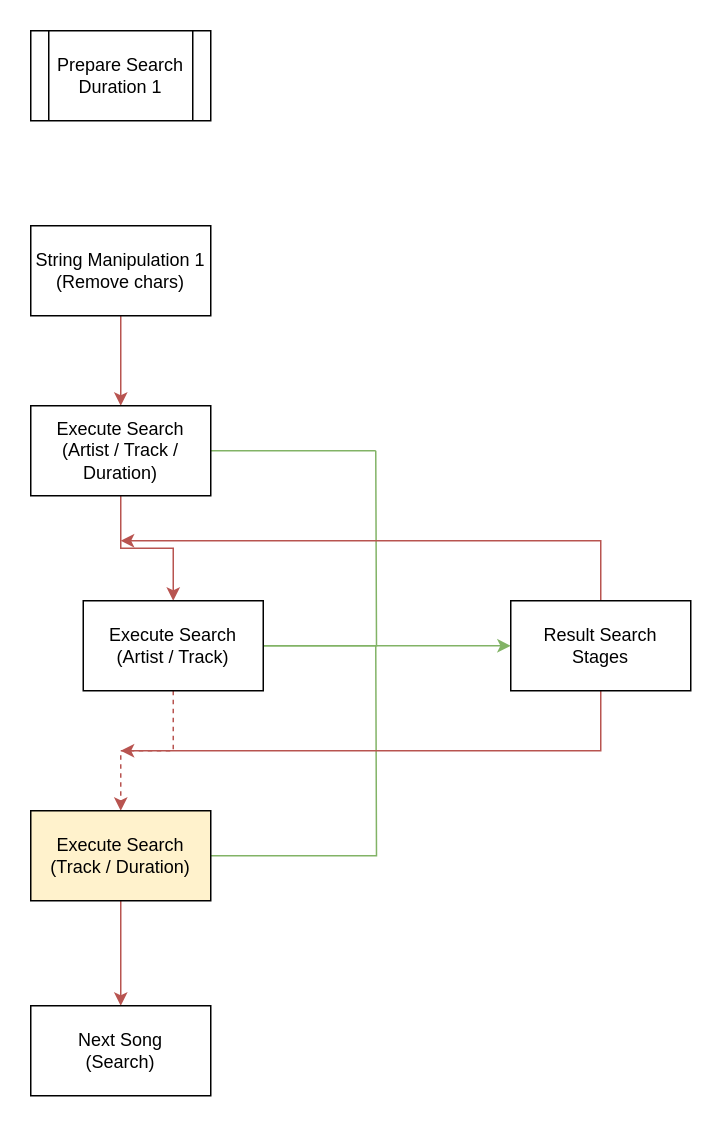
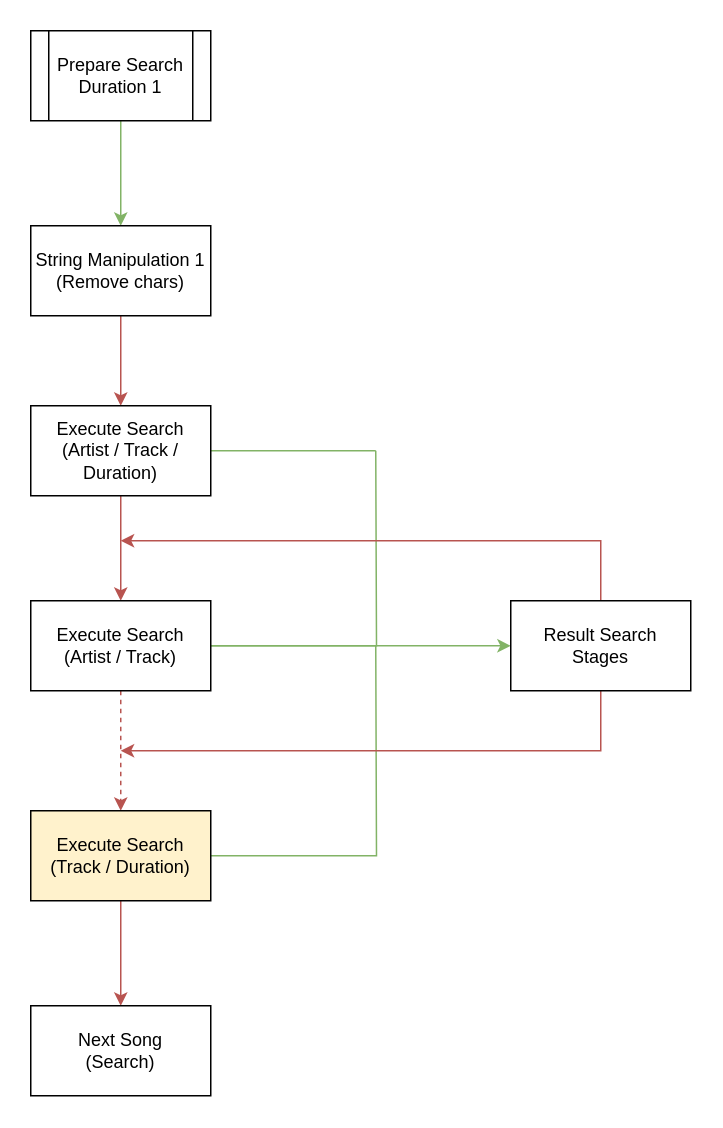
edge "Prepare Search Duration 1" -> "String Manipulation 1 (Remove chars)": added
node "Execute Search (Artist / Track)": moved (173, 646) -> (121, 646)
